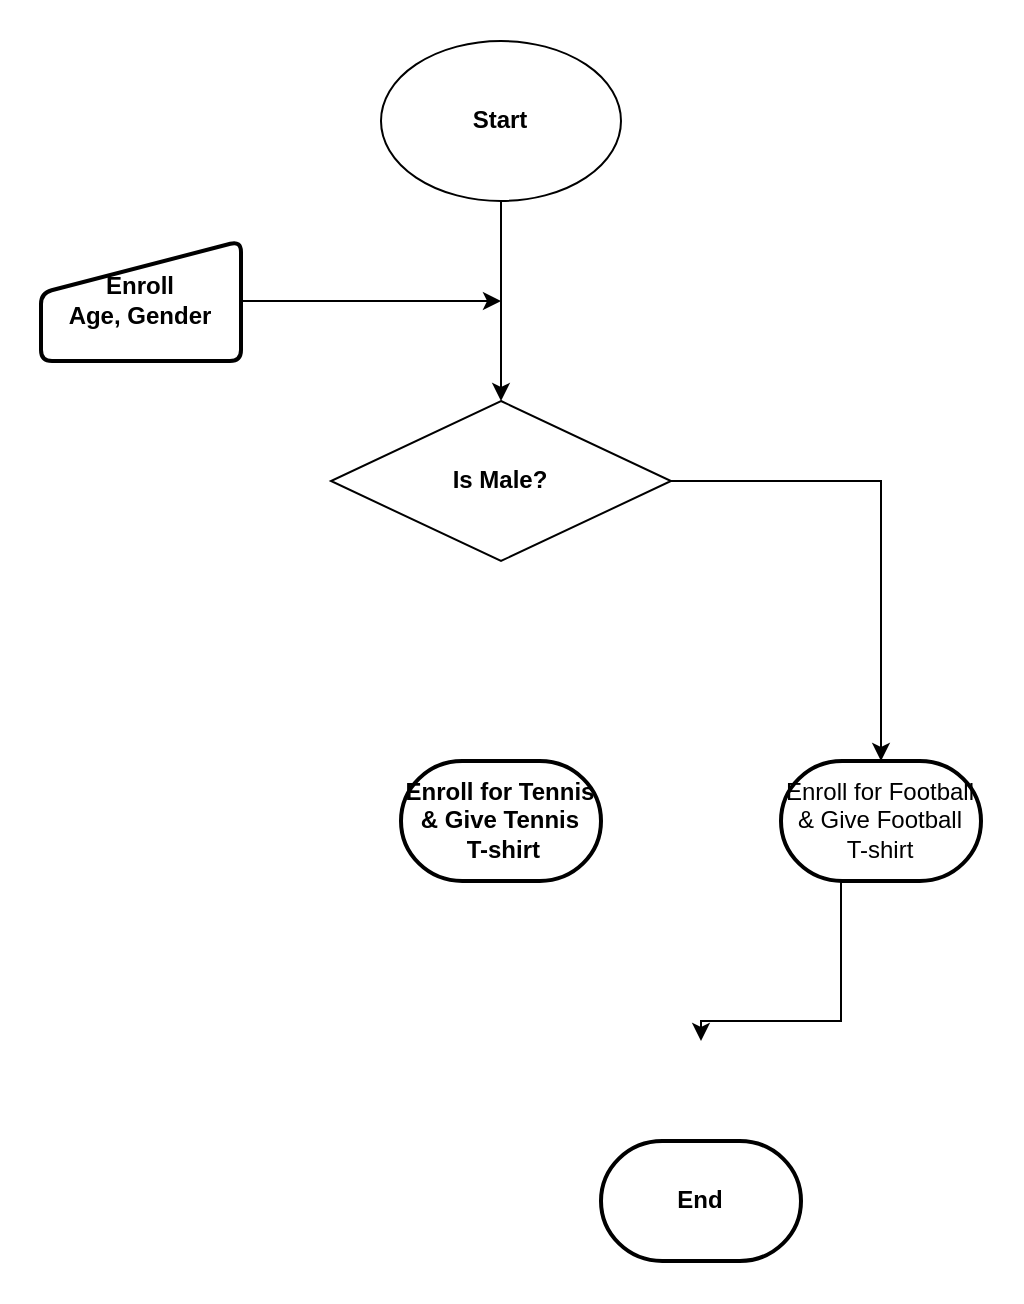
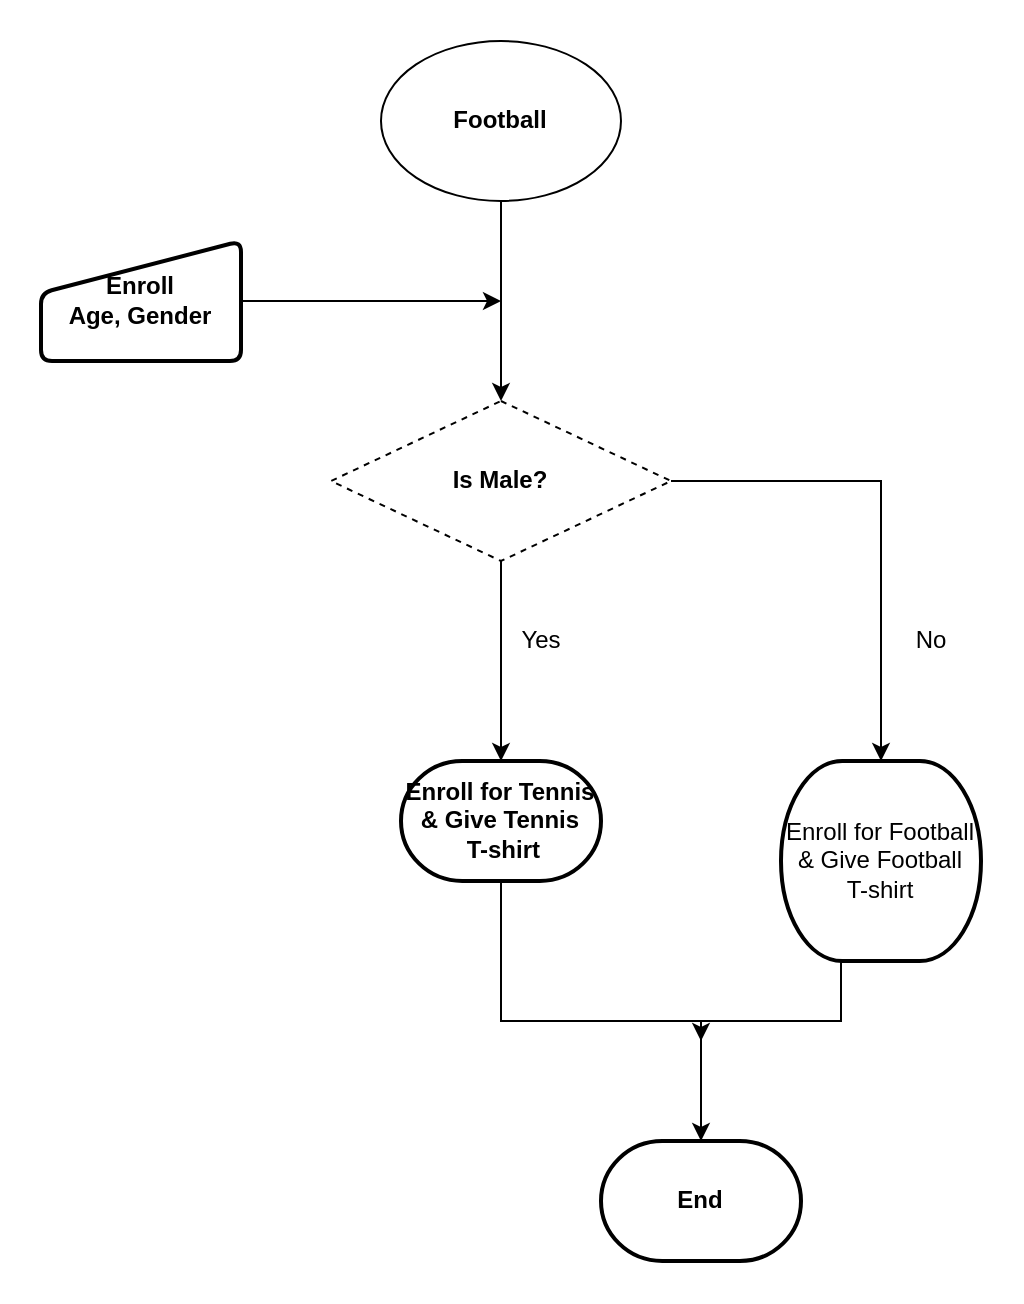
node "Start": label "Start" -> "Football"
node "Is Male?": style solid -> dashed
node "Yes": added
node "No": added
edge "Is Male?" -> "Enroll for Tennis & Give Tennis T-shirt": added
node "Enroll for Football & Give Football T-shirt": size 200x120 -> 200x200
edge "Enroll for Tennis & Give Tennis T-shirt" -> "End": added
